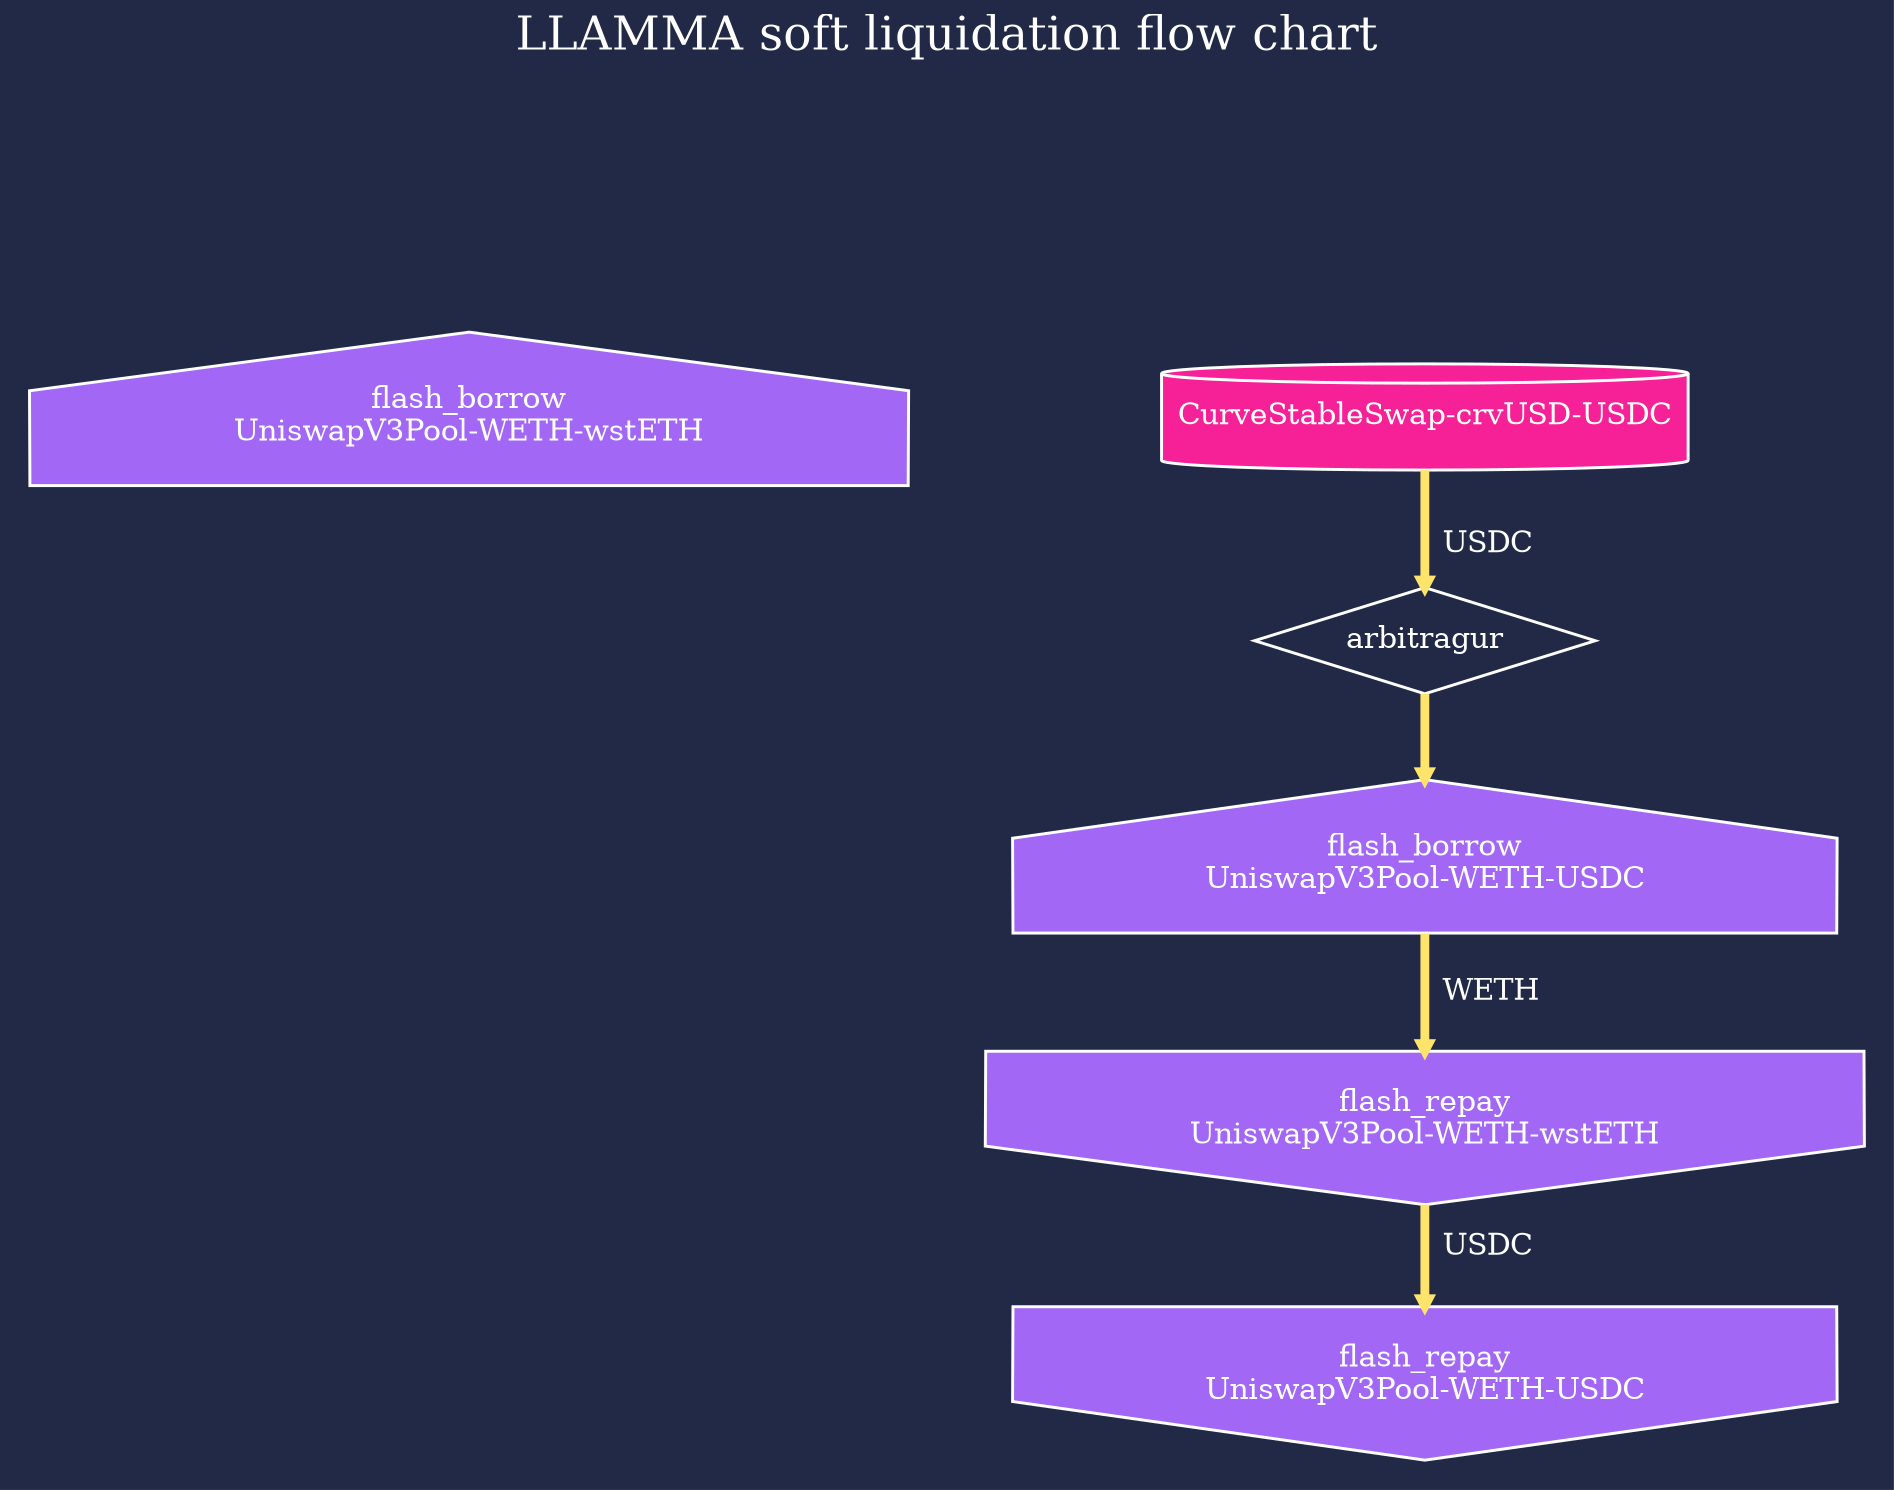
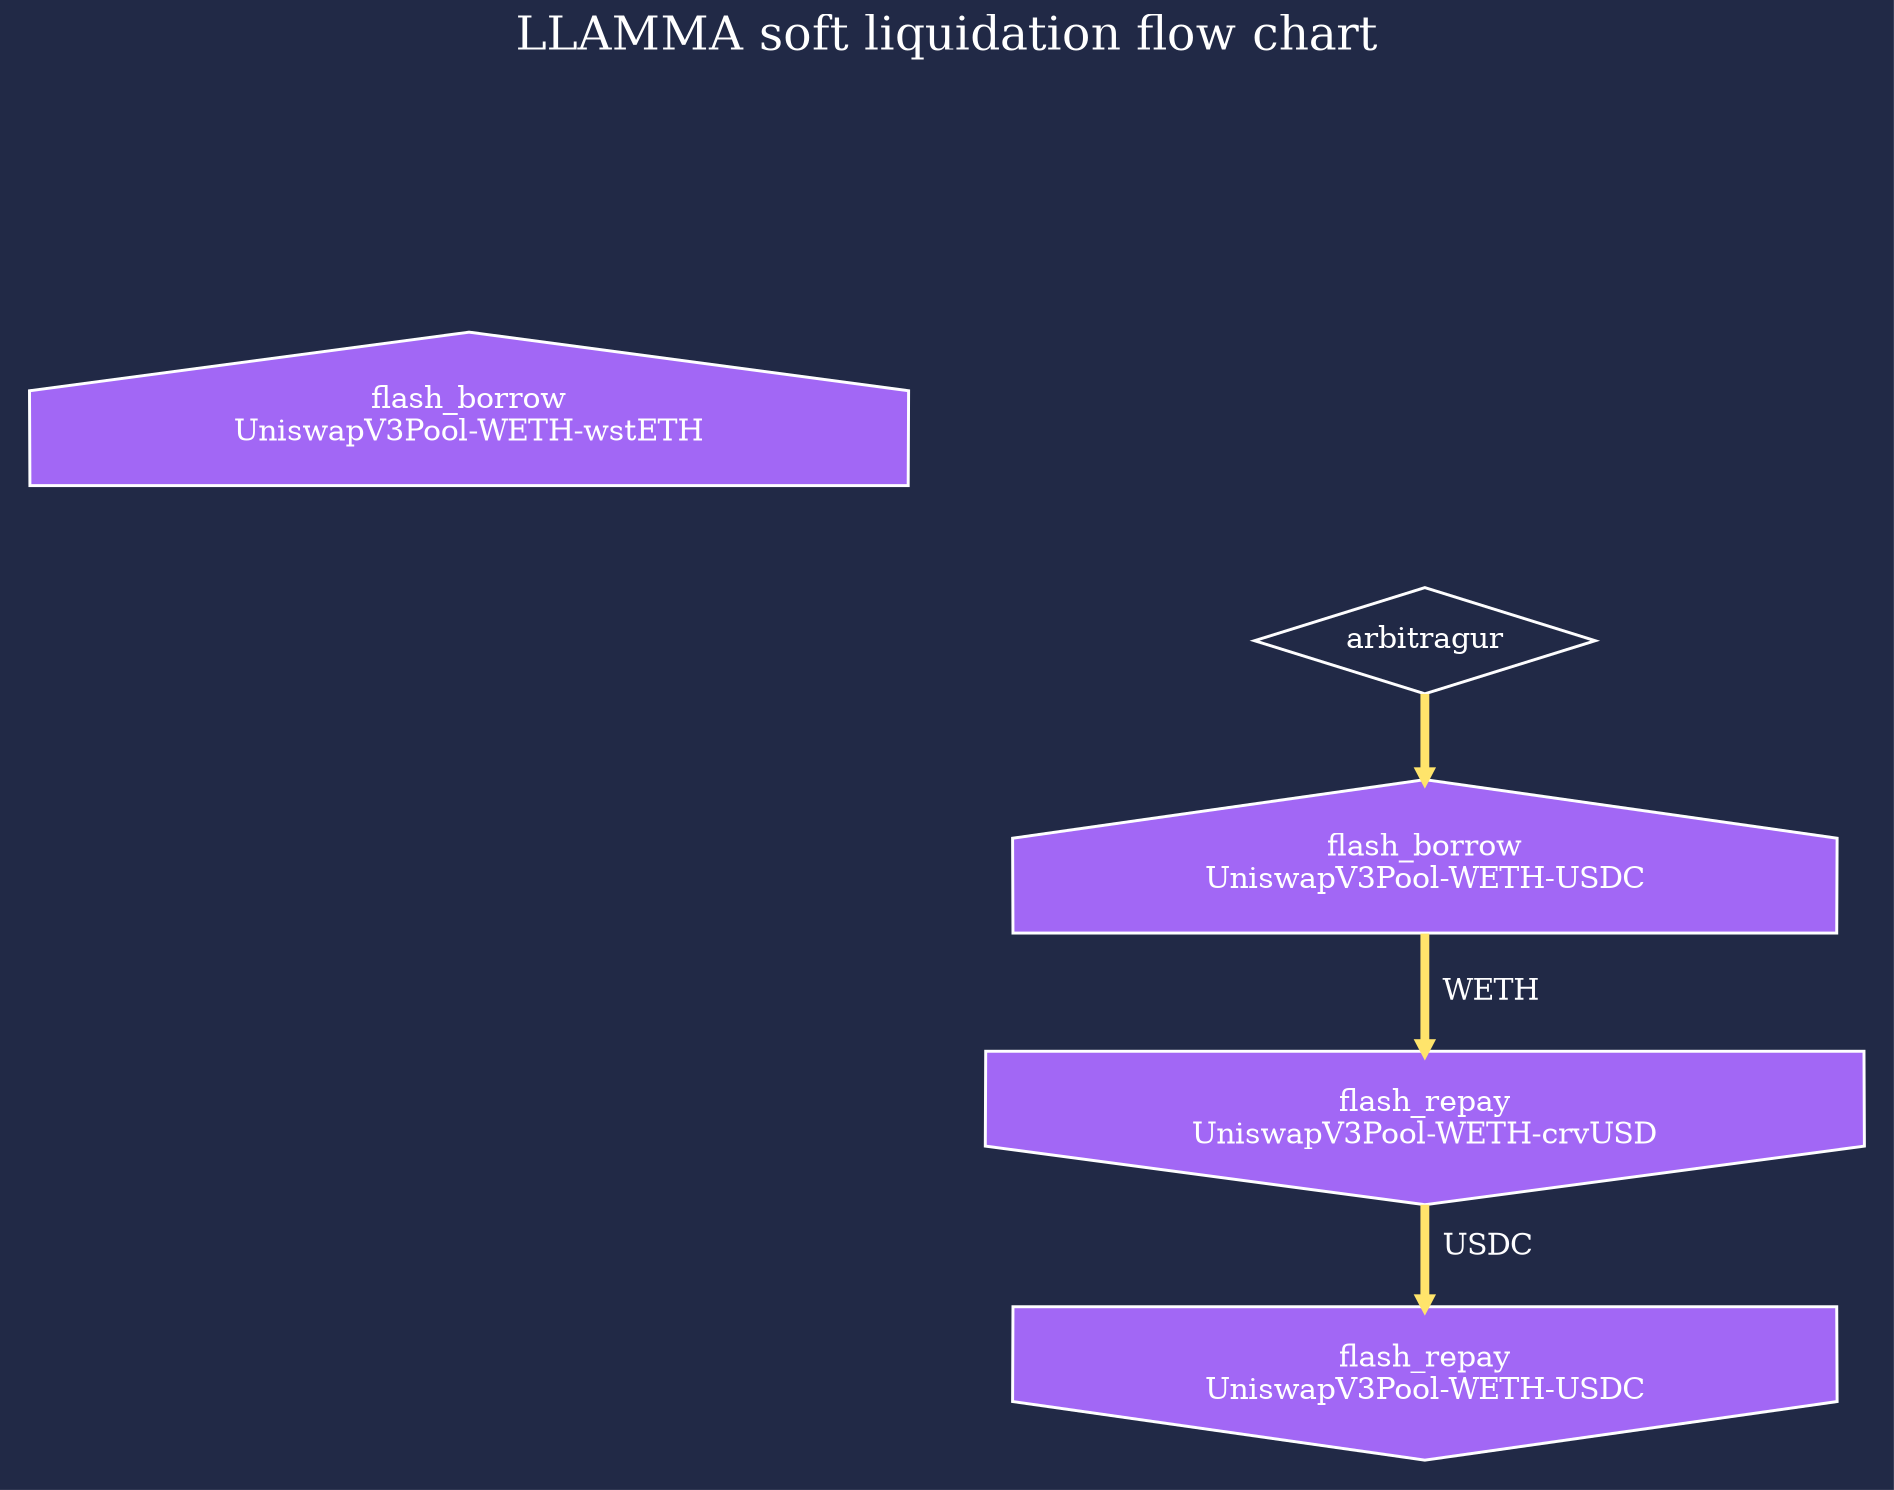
node "CurveStableSwap-crvUSD-USDC": removed
node "flash_repay UniswapV3Pool-WETH-wstETH": label "flash_repay UniswapV3Pool-WETH-wstETH" -> "flash_repay UniswapV3Pool-WETH-crvUSD"
